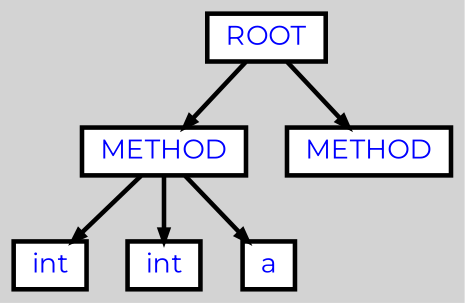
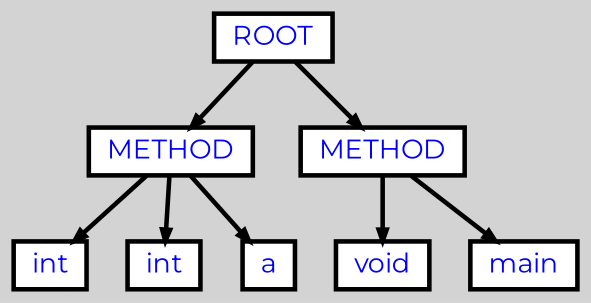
node "void": added
node "main": added
